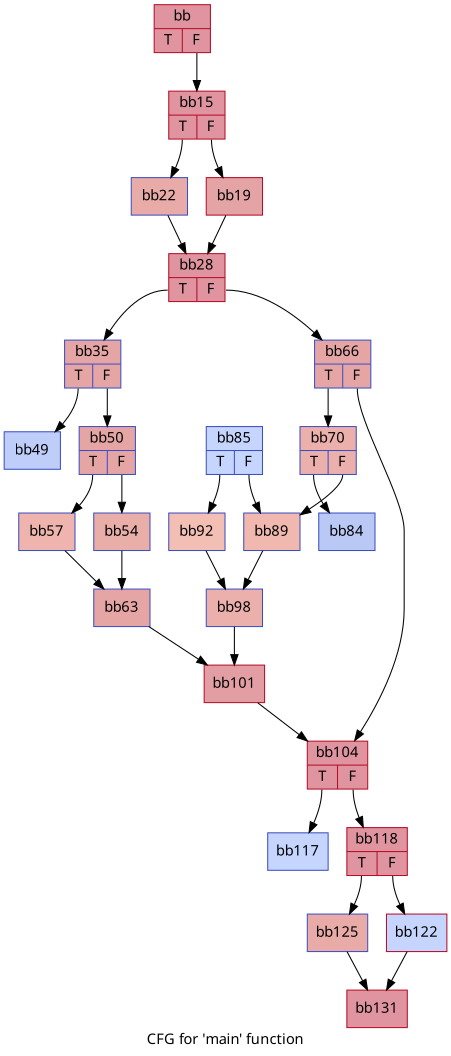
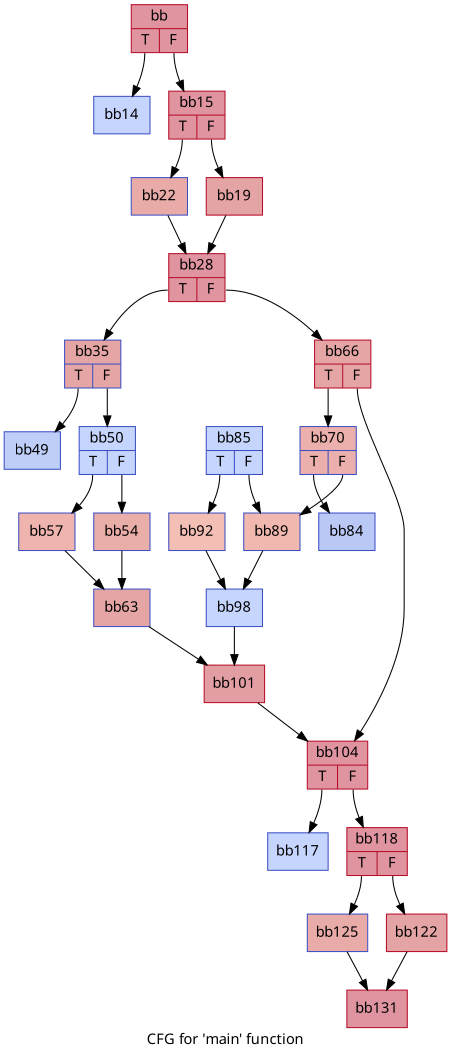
node "bb14": added
node "bb66": color #3d50c3ff -> #b70d28ff
node "bb50": fillcolor #c5333470 -> #7ea1fa70
node "bb98": fillcolor #d24b4070 -> #7ea1fa70
node "bb122": fillcolor #7ea1fa70 -> #c32e3170
